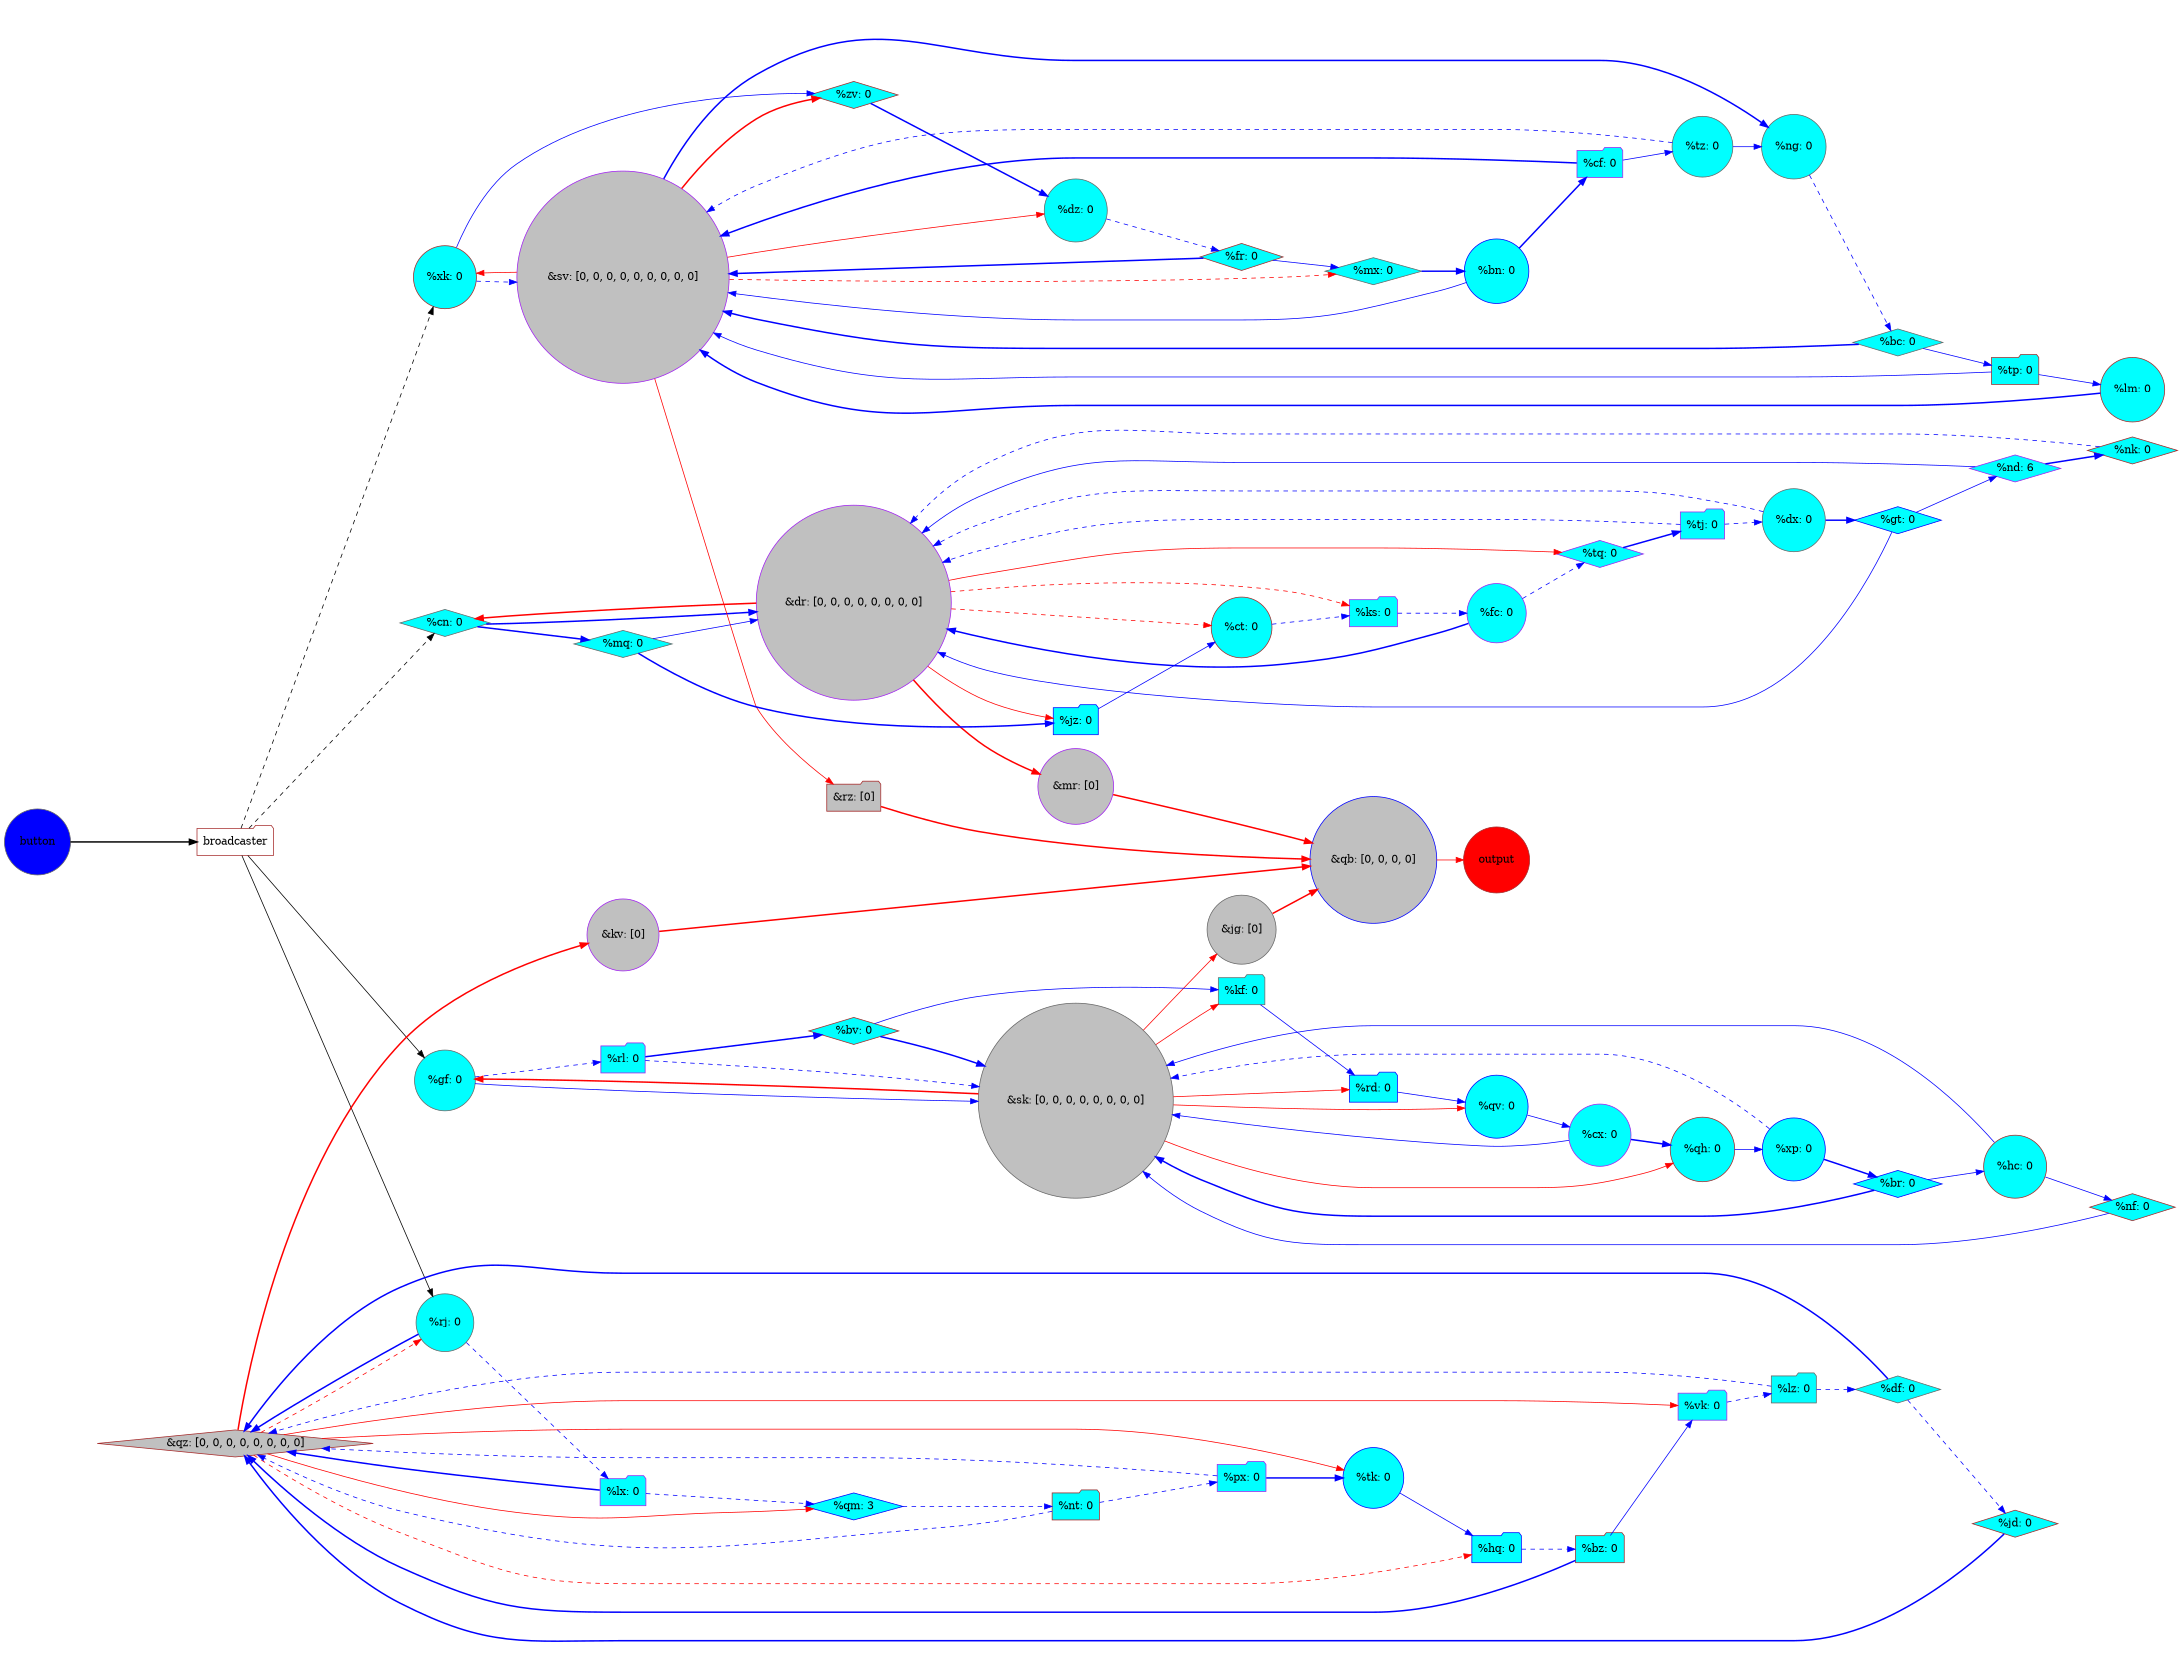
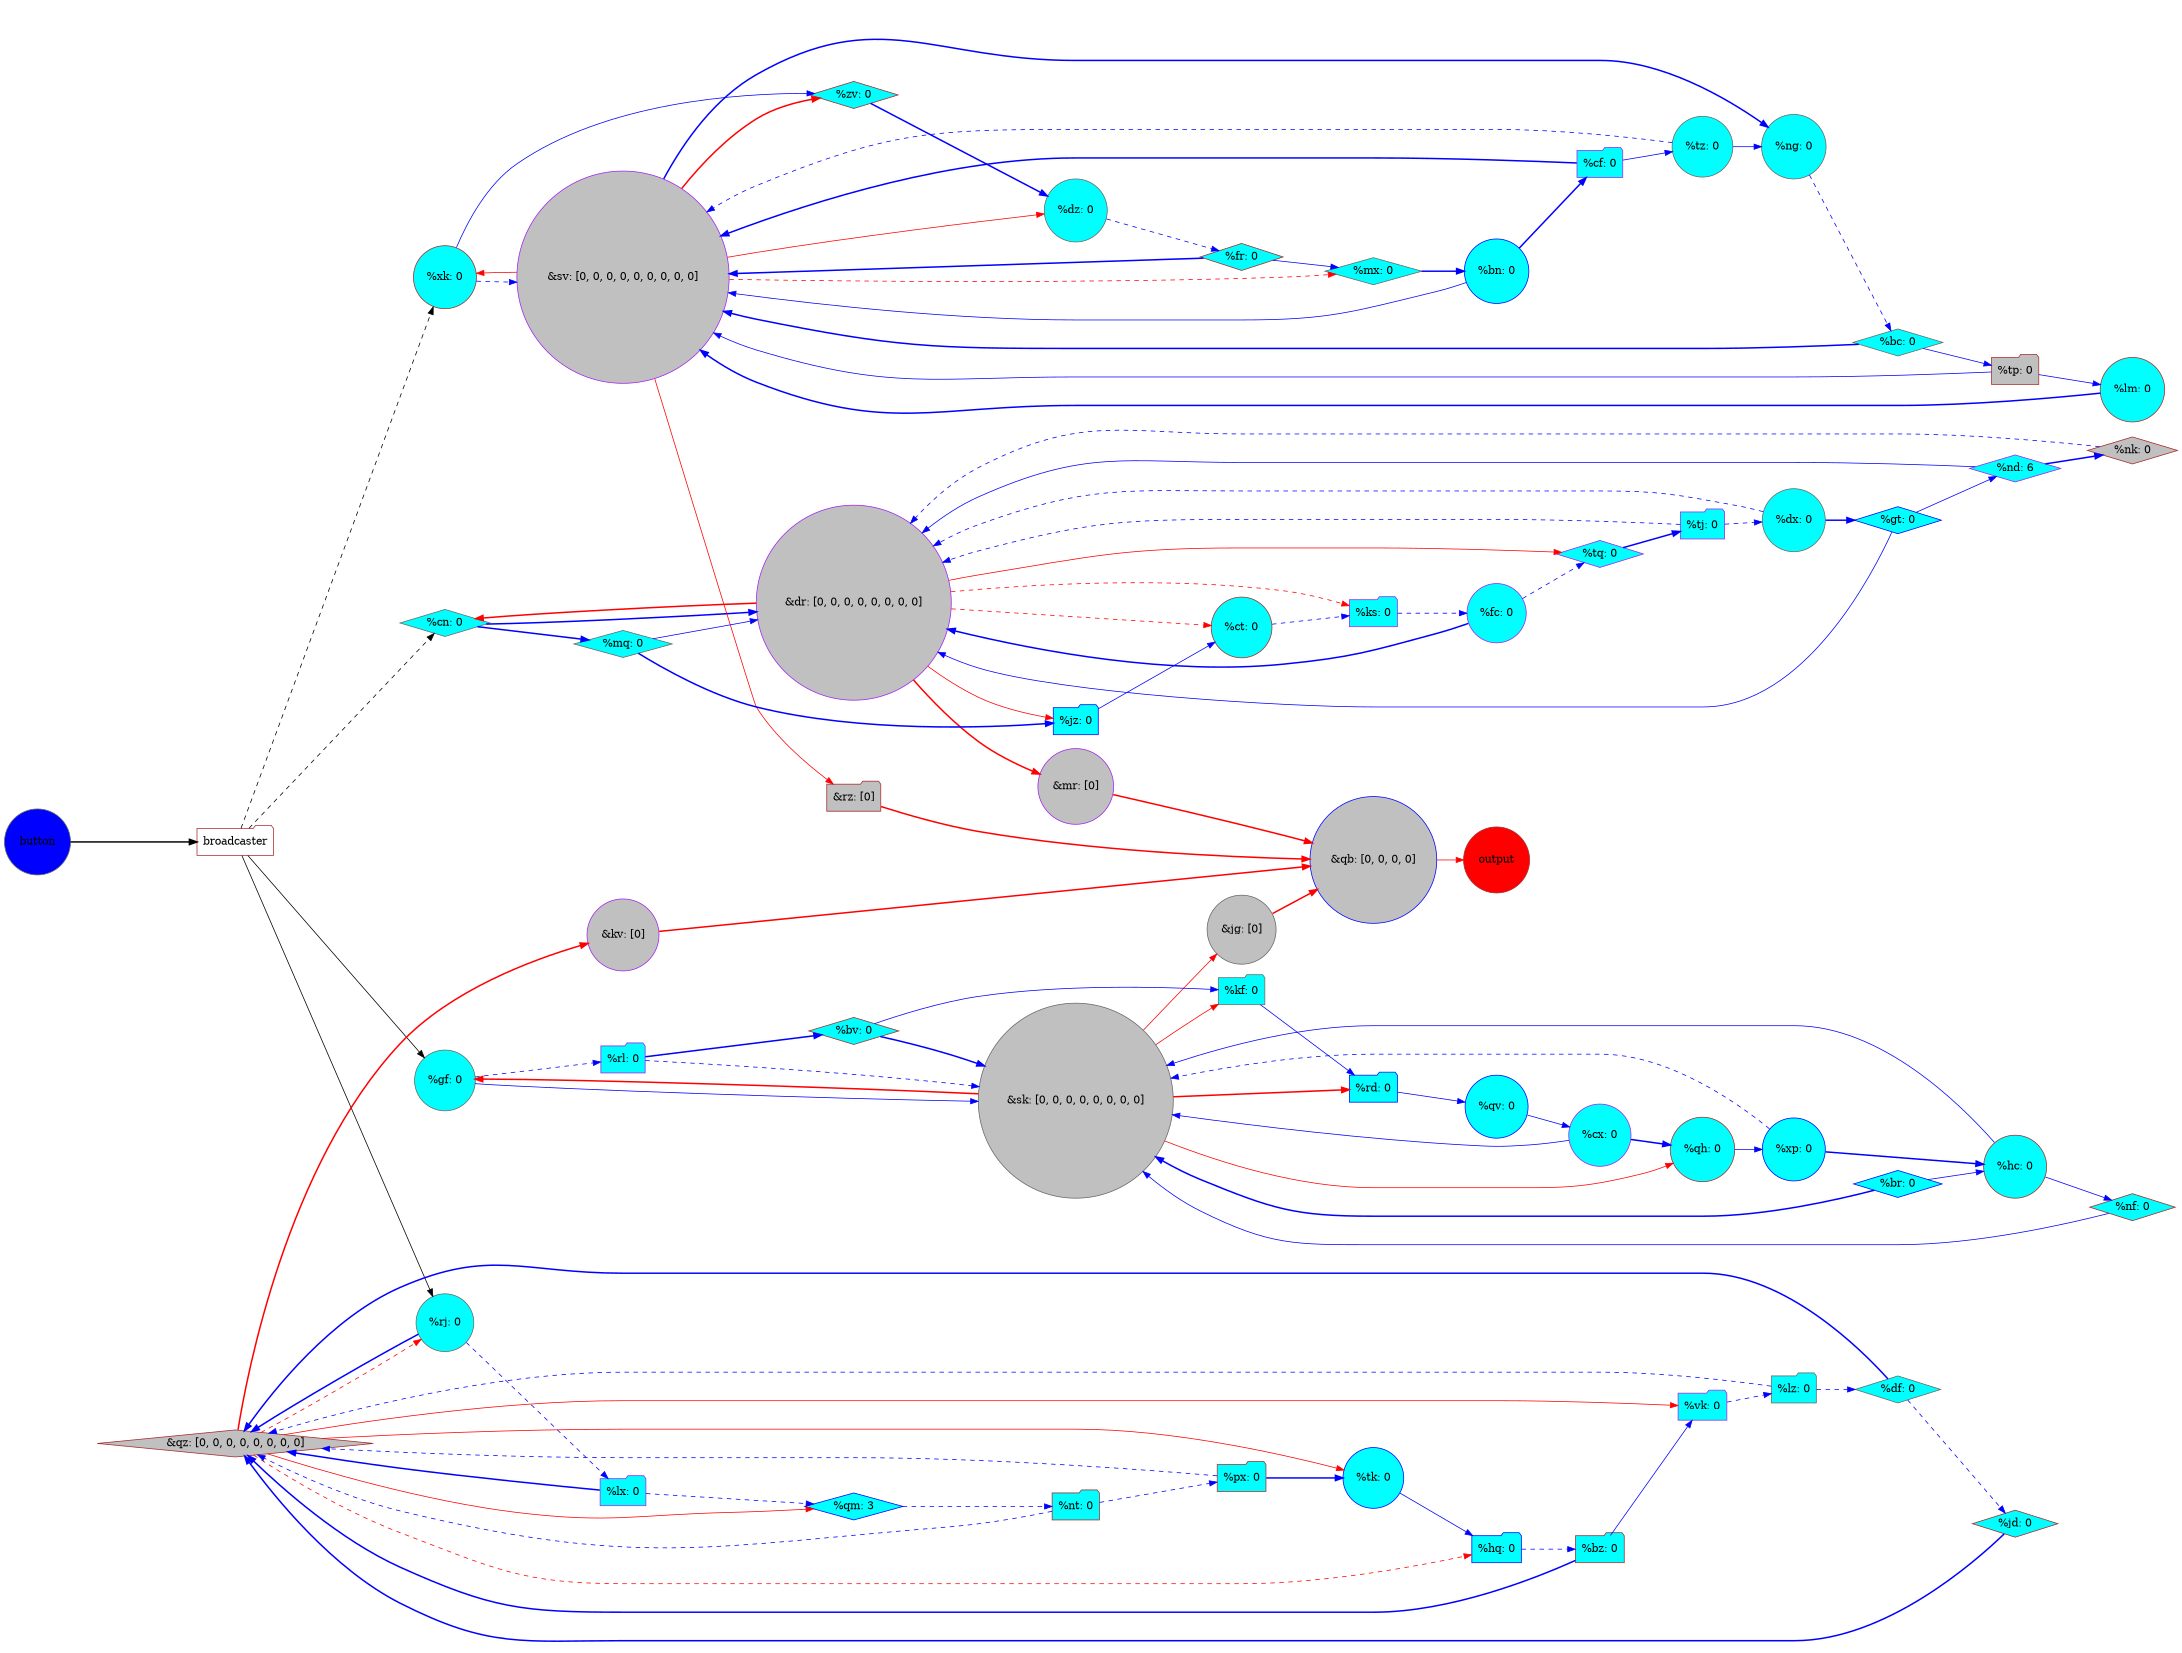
node "%tp: 0": fillcolor cyan -> grey
node "%nk: 0": fillcolor cyan -> grey
edge "&sk: [0, 0, 0, 0, 0, 0, 0, 0]" -> "%rd: 0": style solid -> bold
edge "&sk: [0, 0, 0, 0, 0, 0, 0, 0]" -> "%qv: 0": removed
edge "%xp: 0" -> "%br: 0": now "%xp: 0" -> "%hc: 0"
node "%px: 0": color purple -> brown
